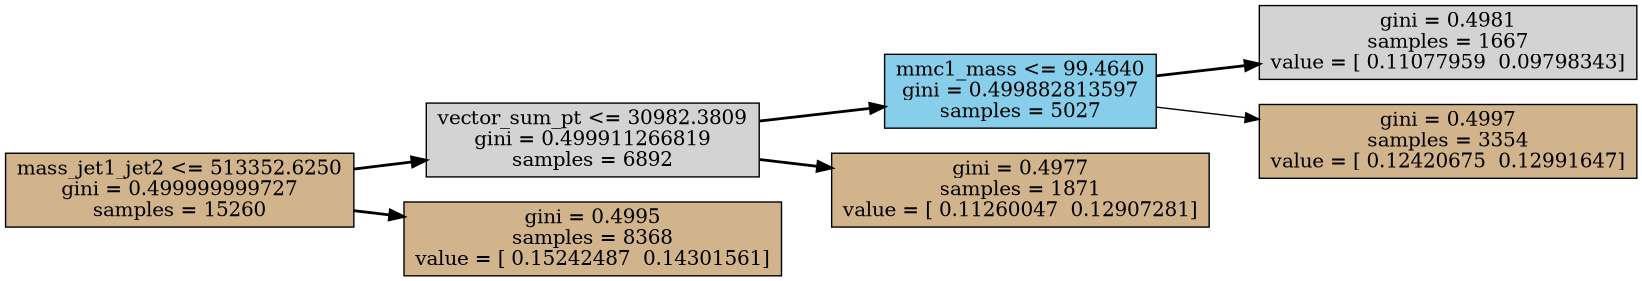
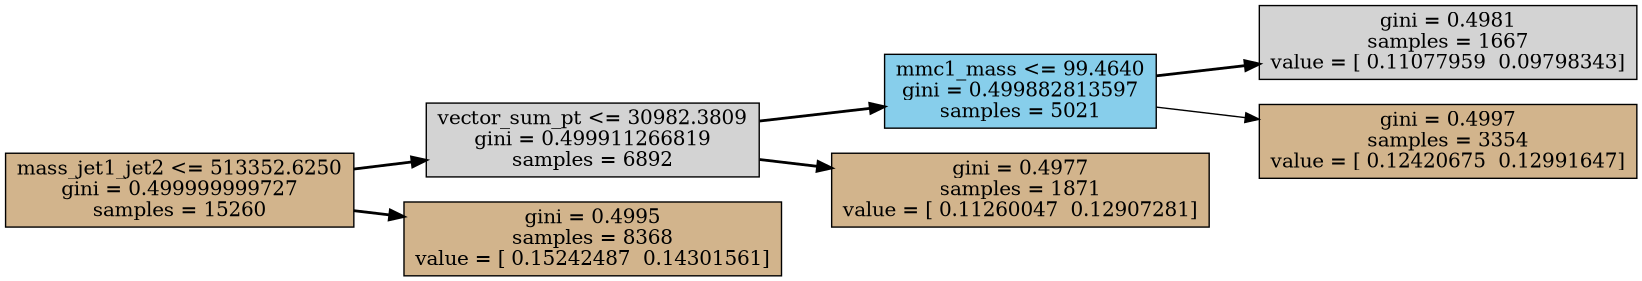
node "mmc1_mass <= 99.4640 gini = 0.499882813597 samples = 5027": label "mmc1_mass <= 99.4640 gini = 0.499882813597 samples = 5027" -> "mmc1_mass <= 99.4640 gini = 0.499882813597 samples = 5021"
